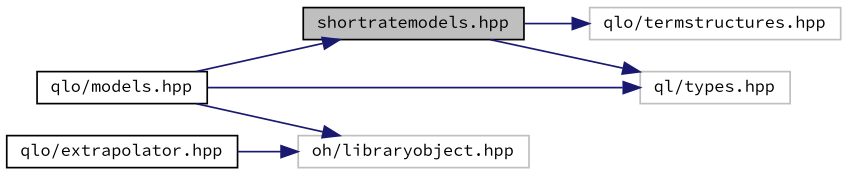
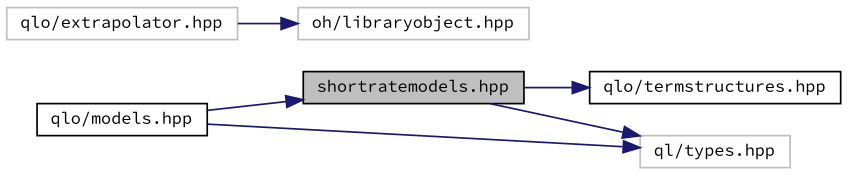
node "qlo/termstructures.hpp": color grey75 -> black
edge "qlo/models.hpp" -> "oh/libraryobject.hpp": removed
node "qlo/extrapolator.hpp": color black -> grey75
